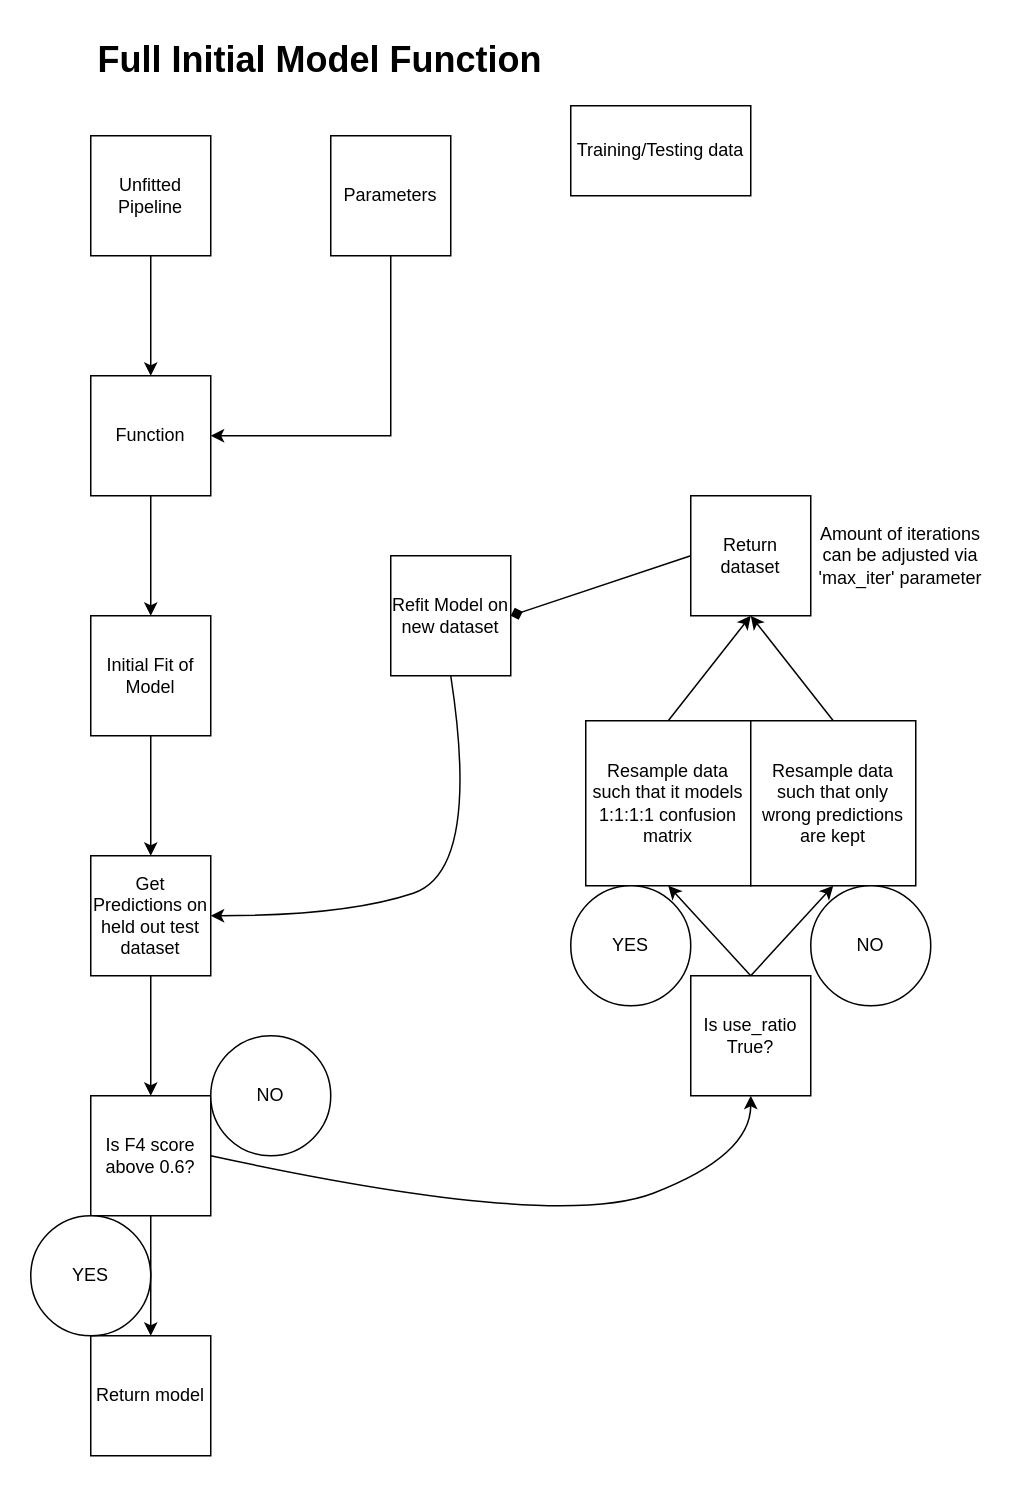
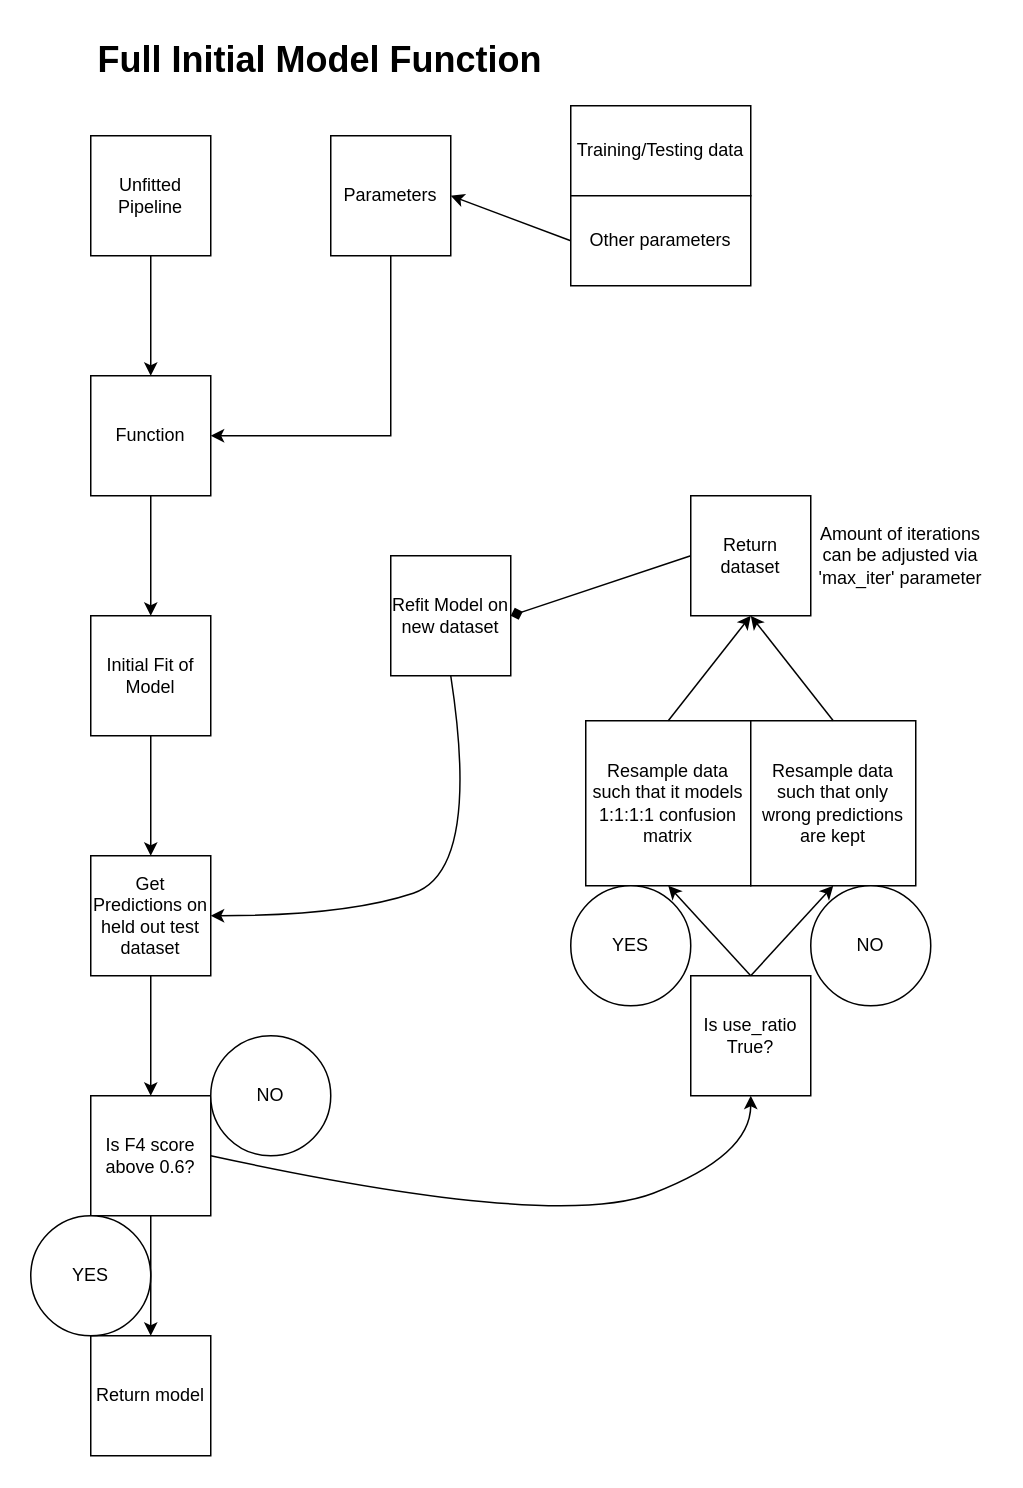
edge "Other parameters" -> "Parameters": added
node "Other parameters": added
